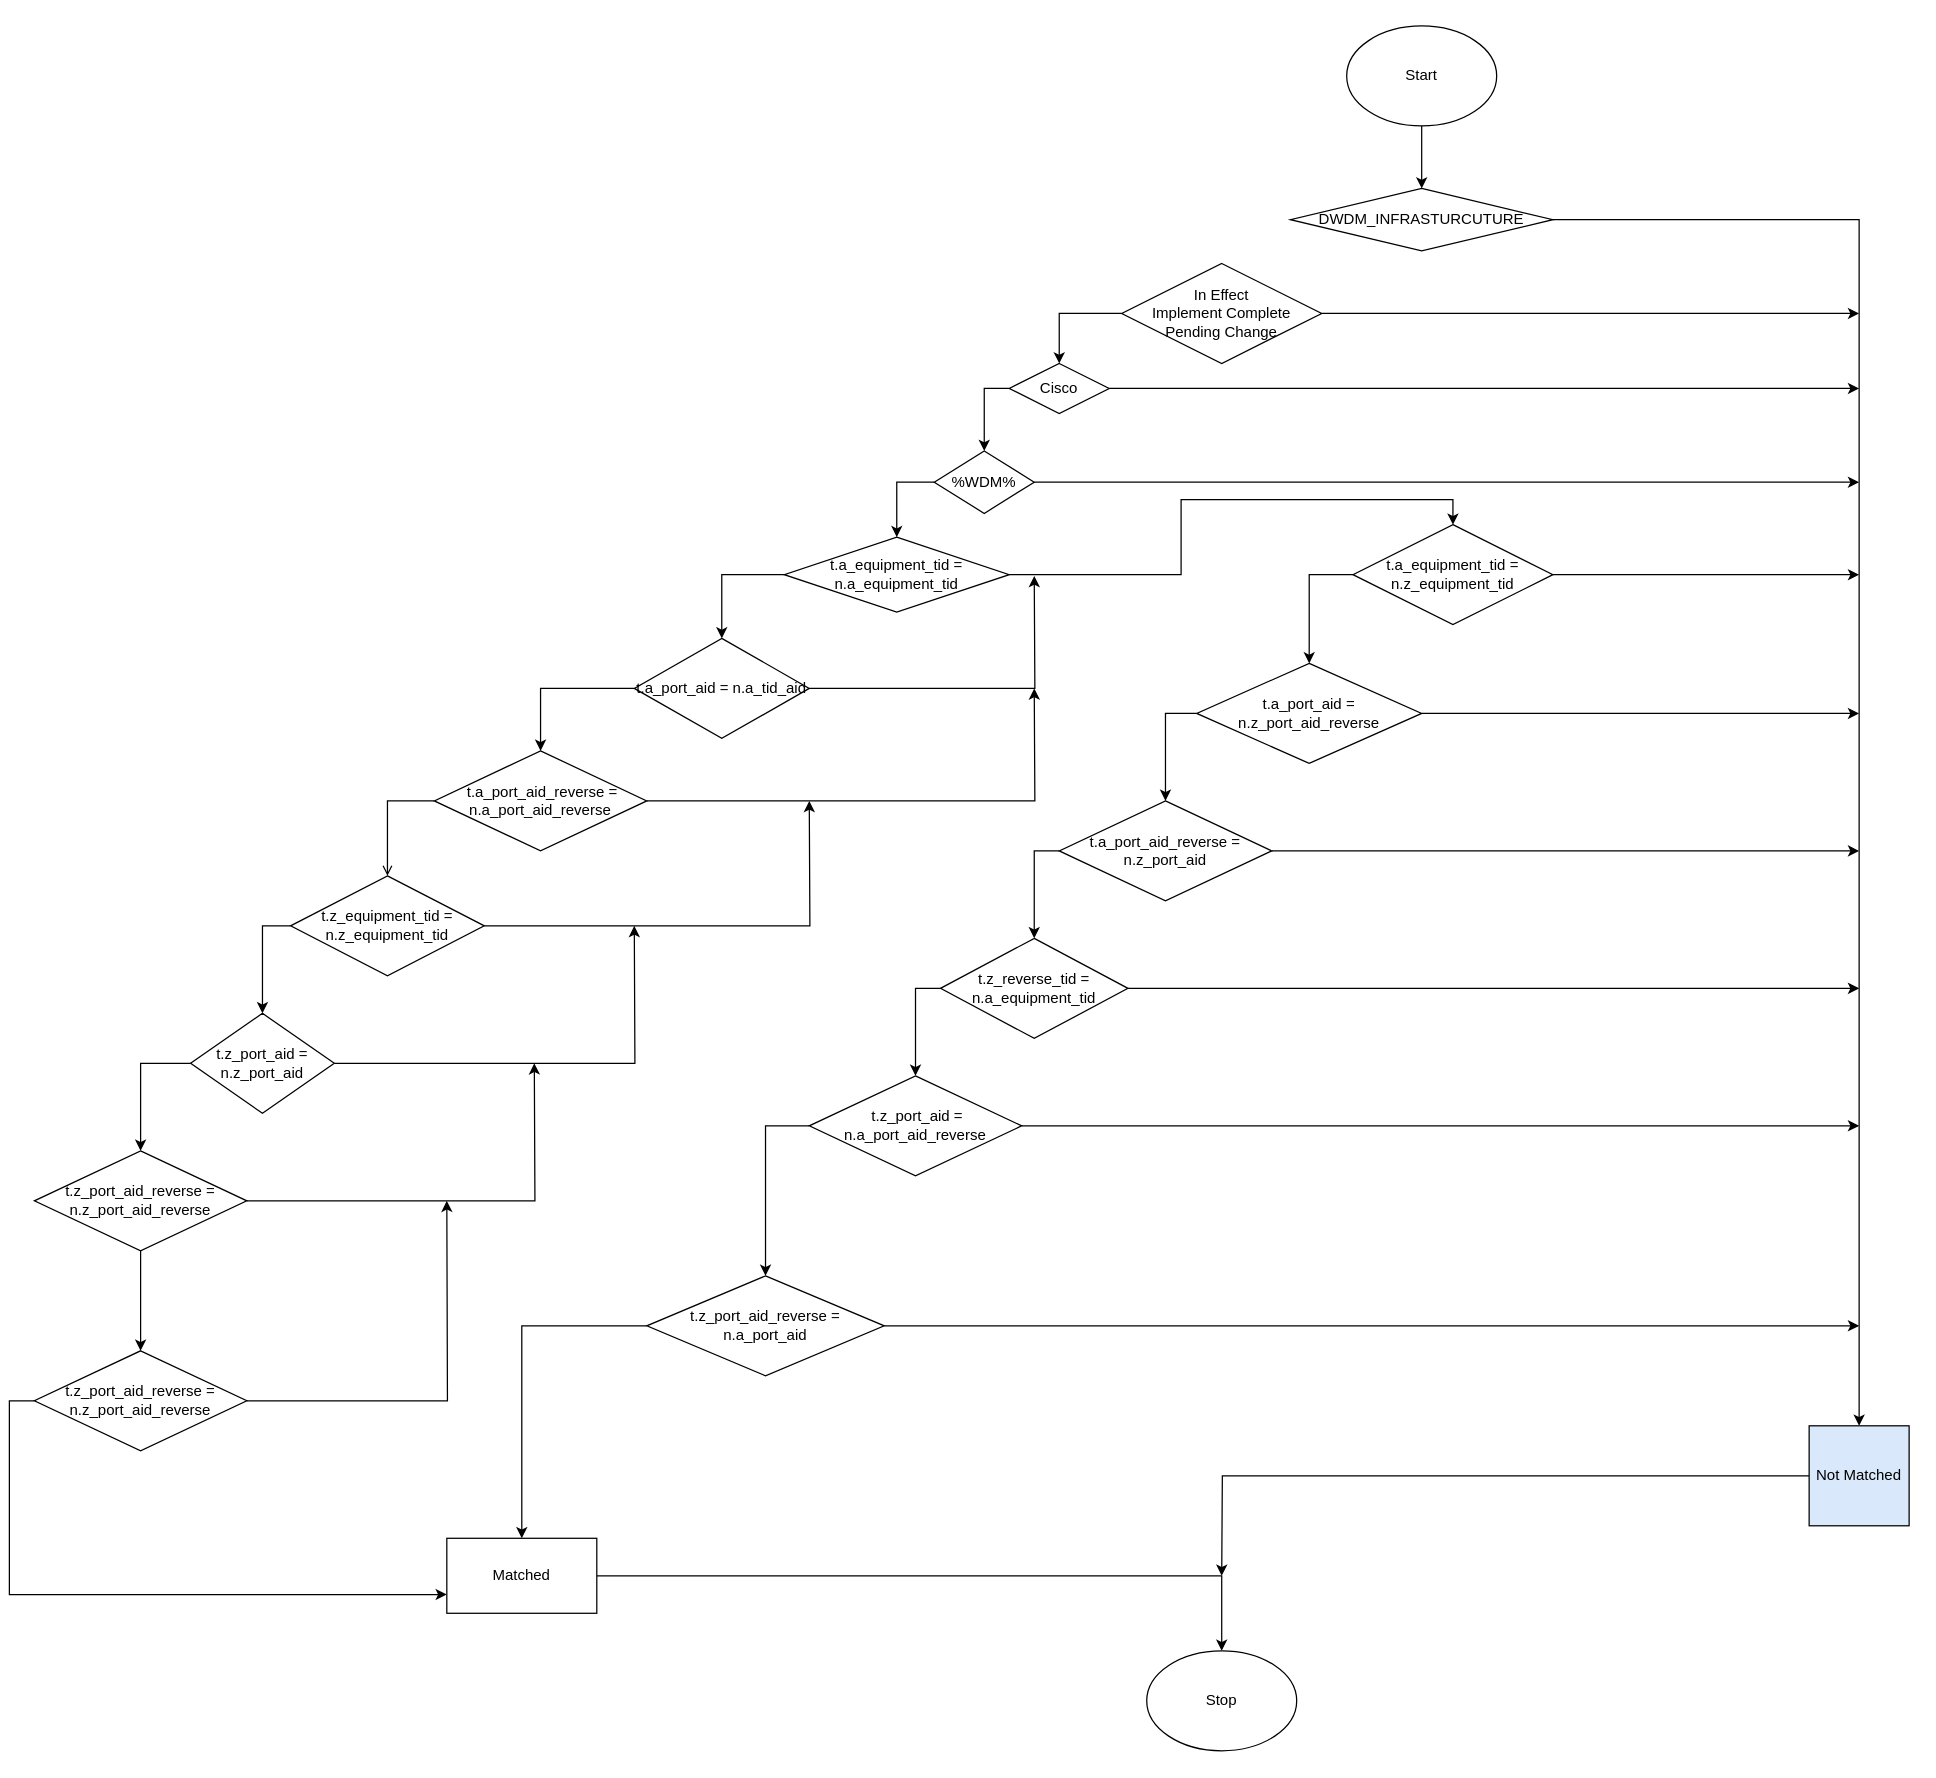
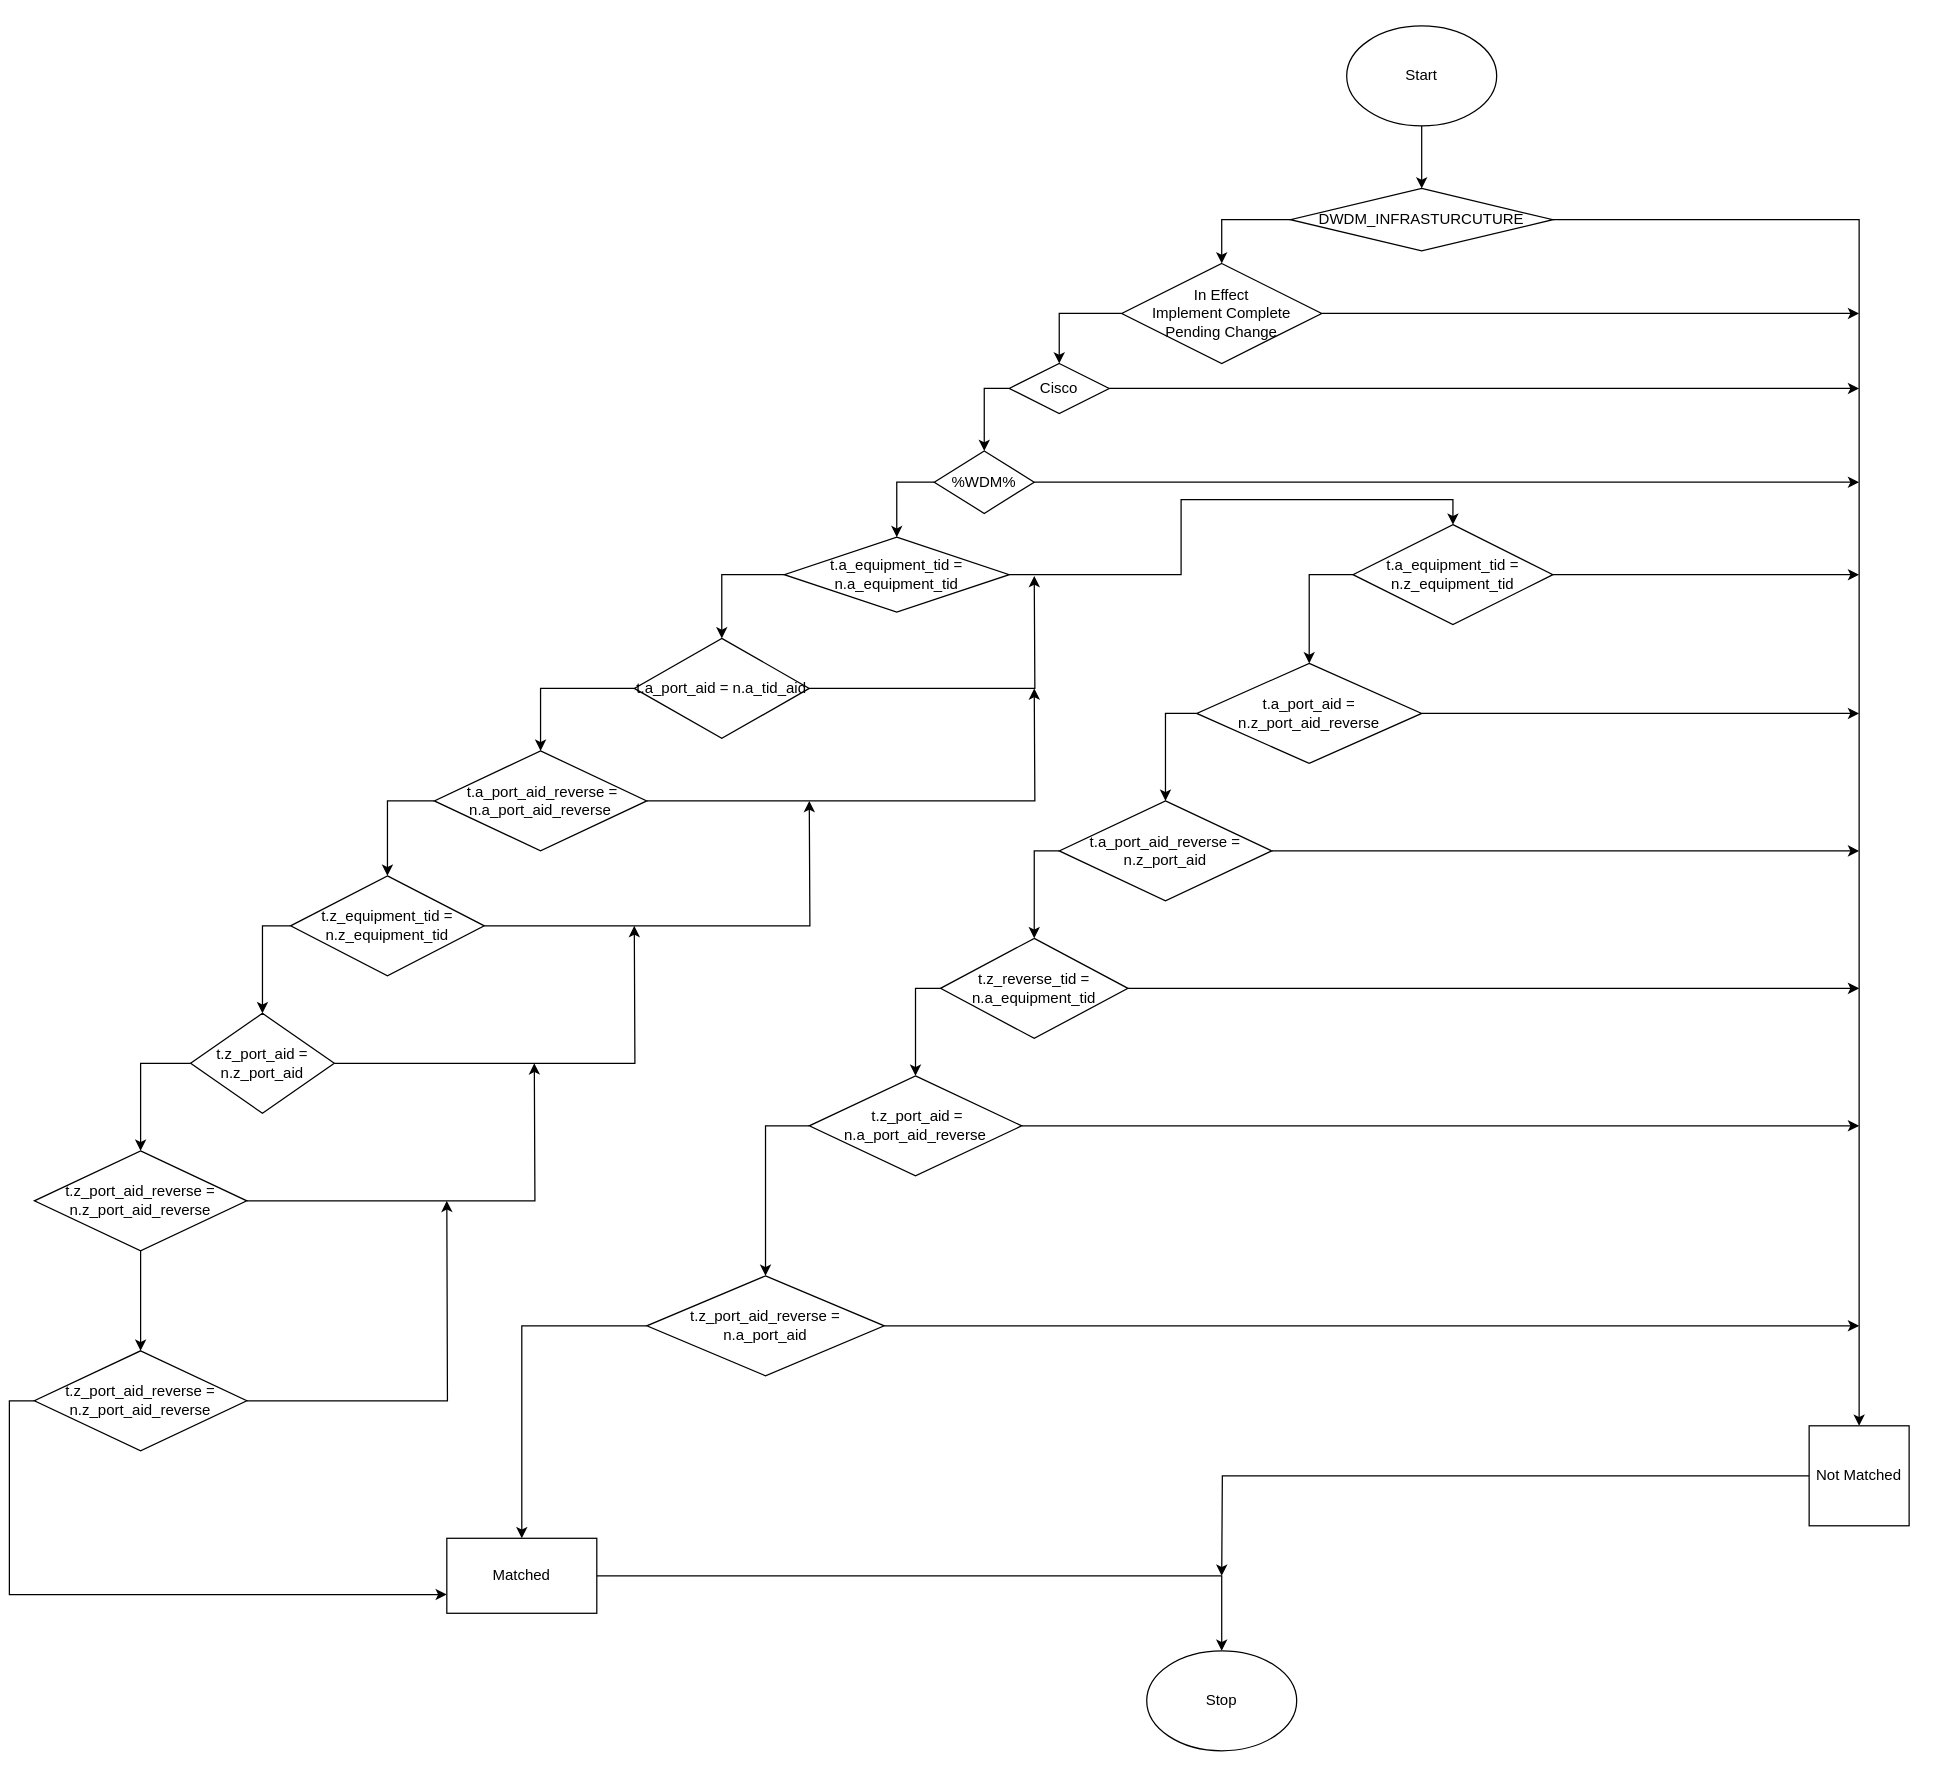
edge "DWDM_INFRASTURCUTURE" -> "In Effect Implement Complete Pending Change": added
edge "t.a_port_aid_reverse = n.a_port_aid_reverse" -> "t.z_equipment_tid = n.z_equipment_tid": arrowhead open -> classic
node "Not Matched": fillcolor #dae8fc -> #ffffff
